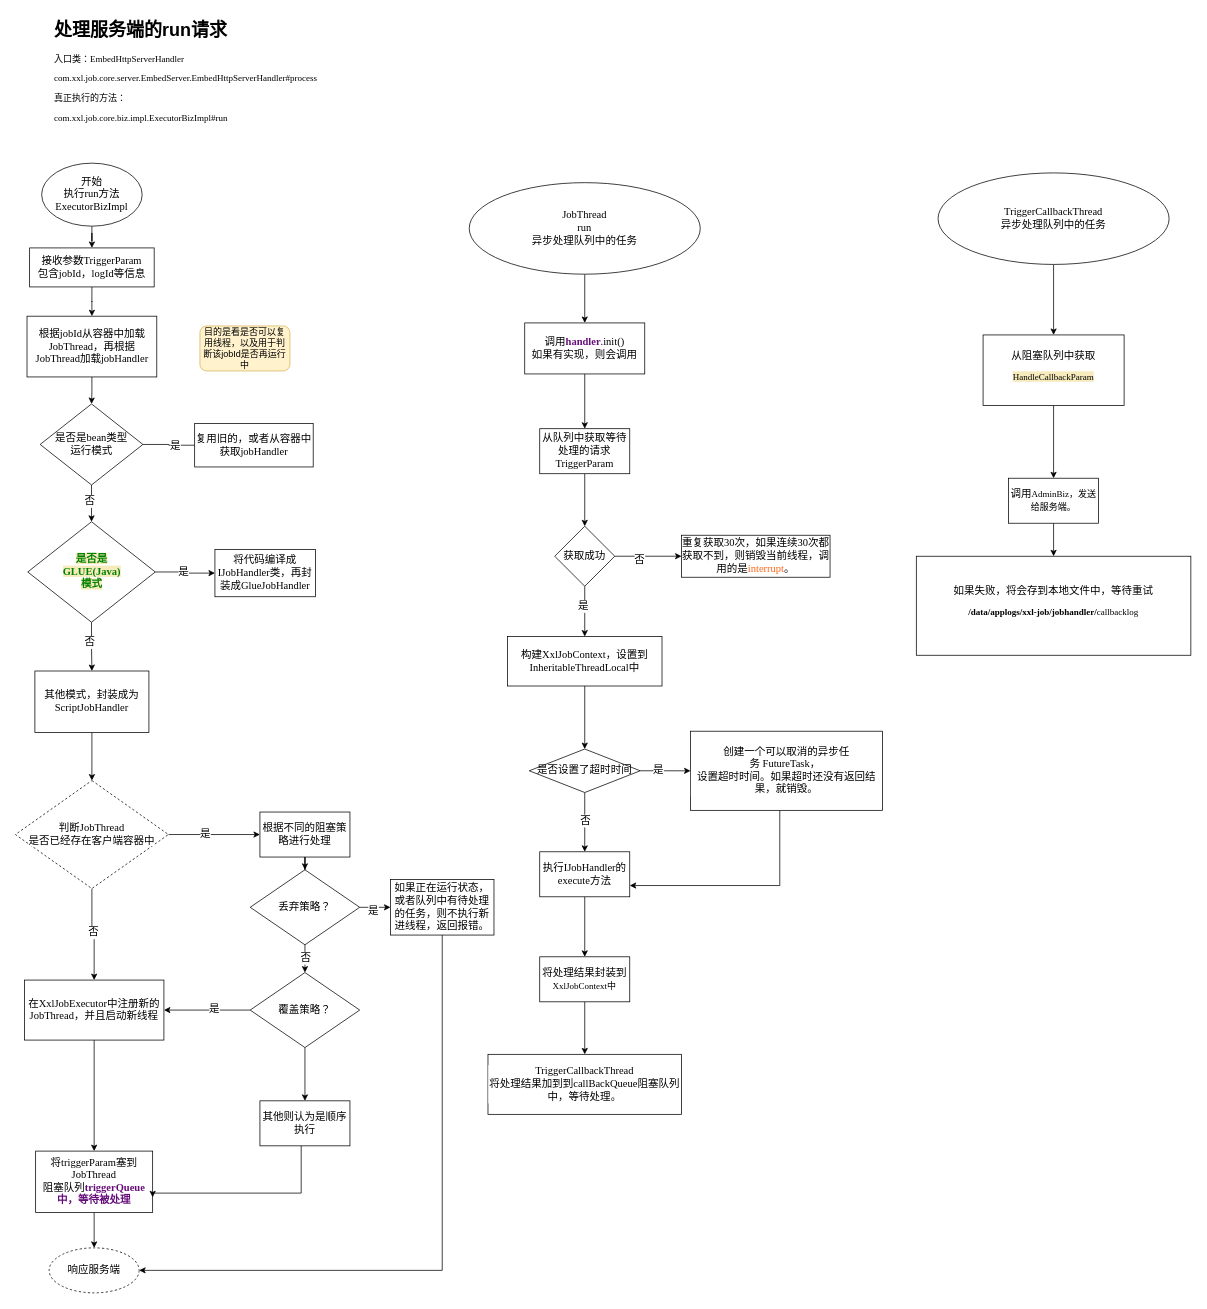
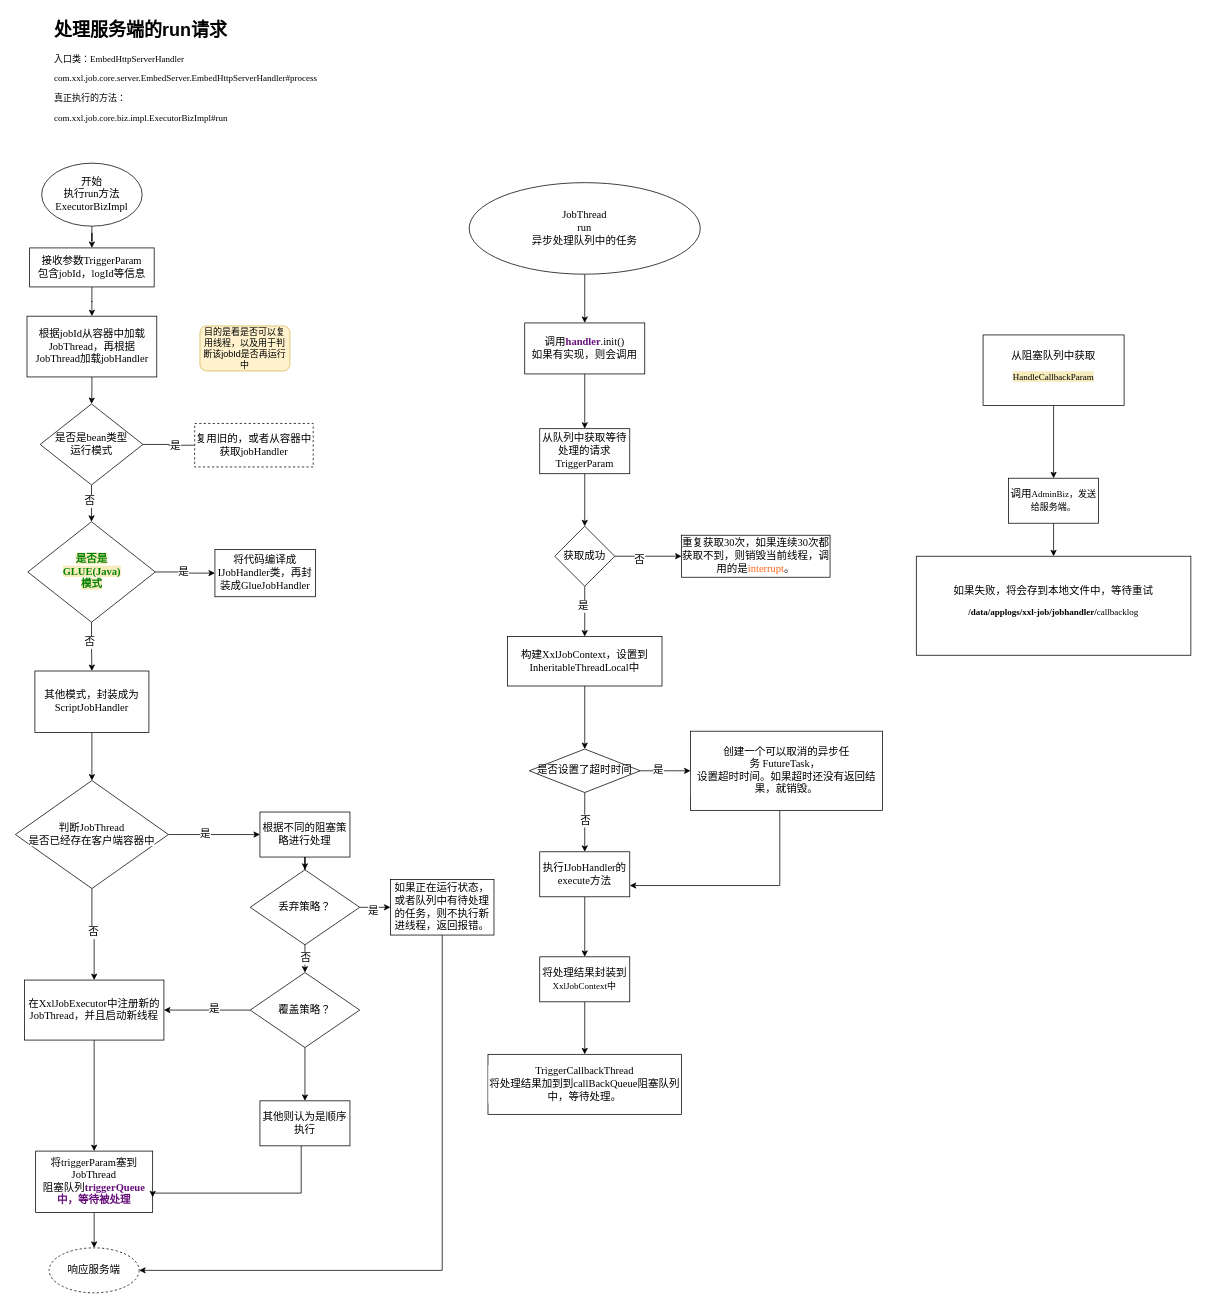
node "TriggerCallbackThread 异步处理队列中的任务": removed
edge "TriggerCallbackThread 异步处理队列中的任务" -> "从阻塞队列中获取 HandleCallbackParam": removed
node "复用旧的，或者从容器中获取jobHandler": style solid -> dashed
node "判断JobThread 是否已经存在客户端容器中": style dashed -> solid
